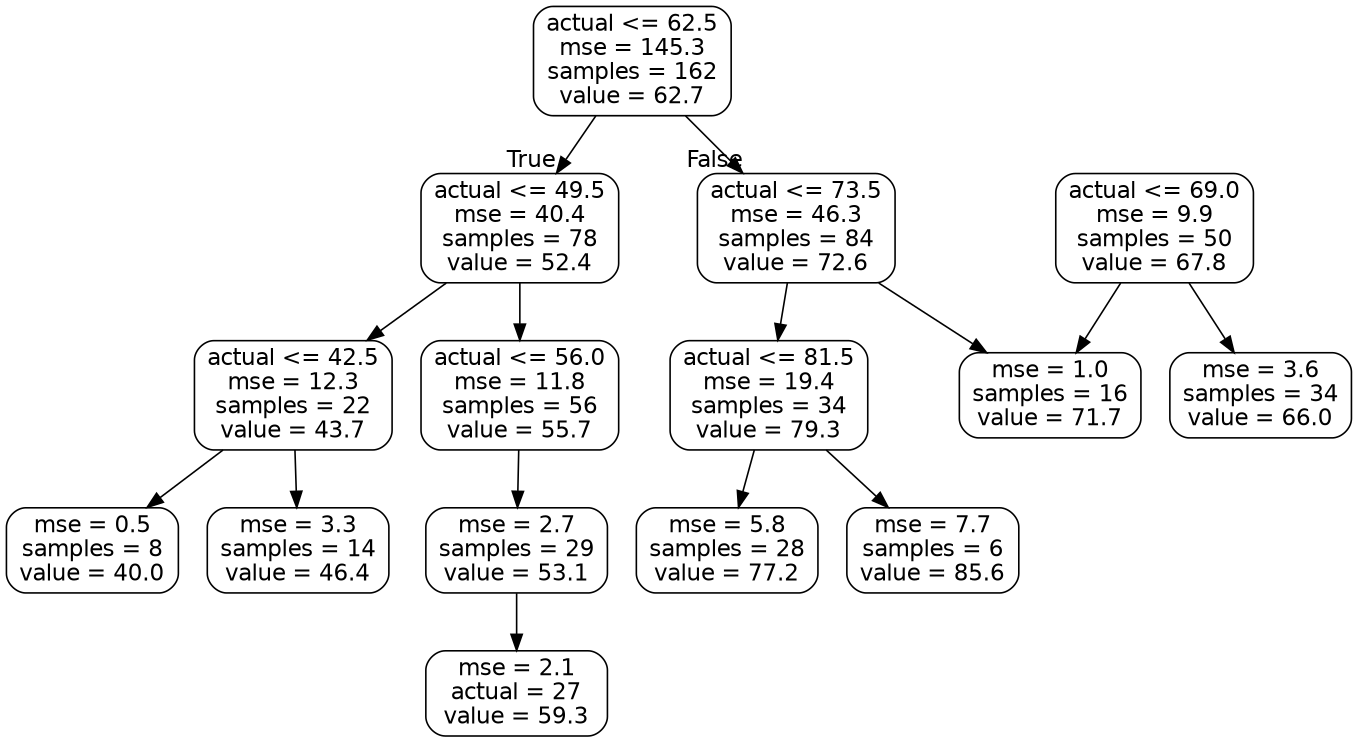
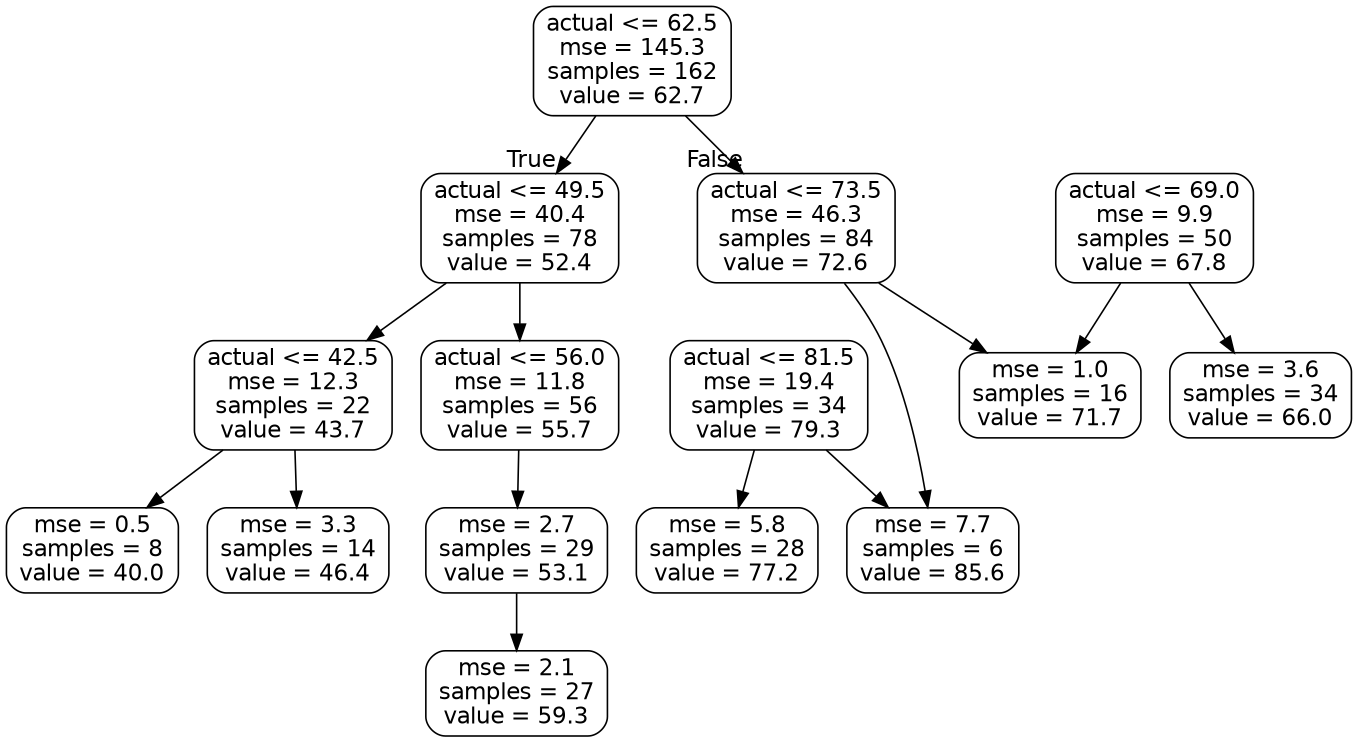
edge "actual <= 73.5 mse = 46.3 samples = 84 value = 72.6" -> "actual <= 81.5 mse = 19.4 samples = 34 value = 79.3": now "actual <= 73.5 mse = 46.3 samples = 84 value = 72.6" -> "mse = 7.7 samples = 6 value = 85.6"
node "mse = 2.1 actual = 27 value = 59.3": label "mse = 2.1 actual = 27 value = 59.3" -> "mse = 2.1 samples = 27 value = 59.3"
